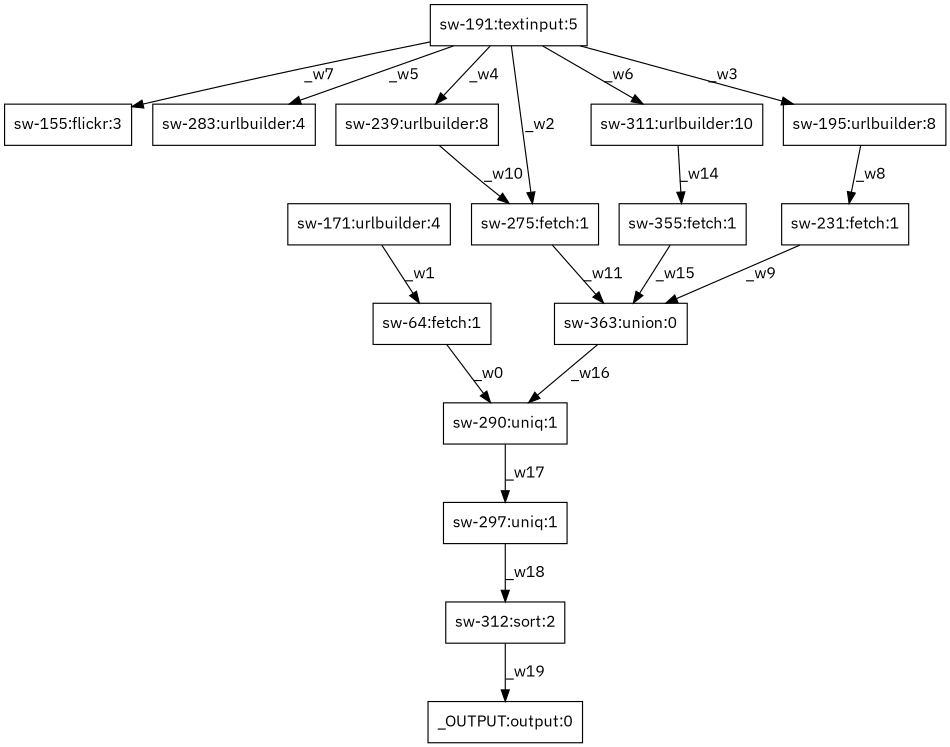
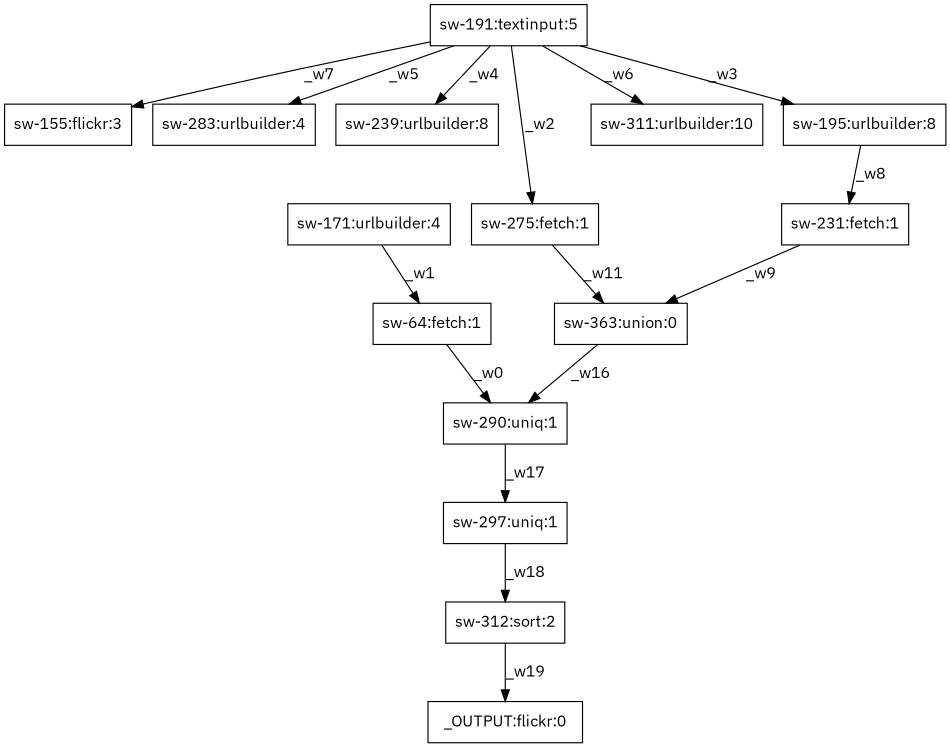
edge "sw-239:urlbuilder:8" -> "sw-275:fetch:1": removed, label "_w10"
node "sw-355:fetch:1": removed
node "_OUTPUT:output:0": label "_OUTPUT:output:0" -> "_OUTPUT:flickr:0"
